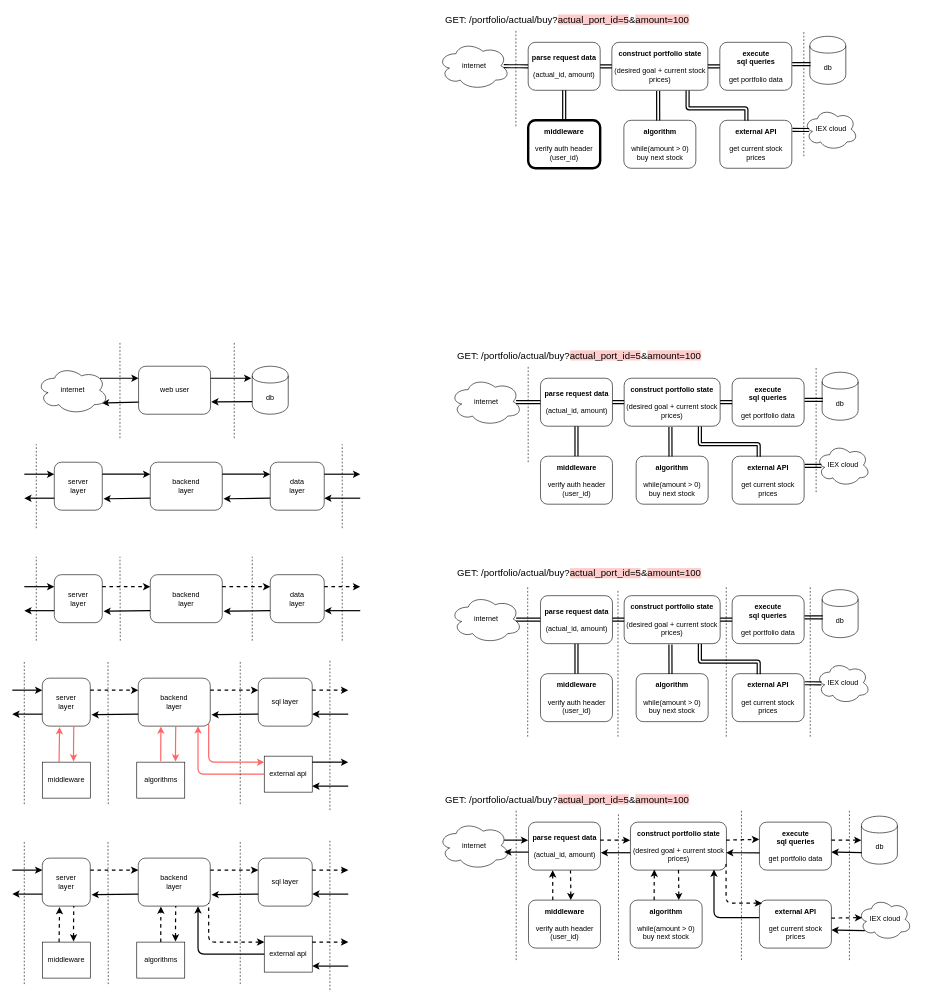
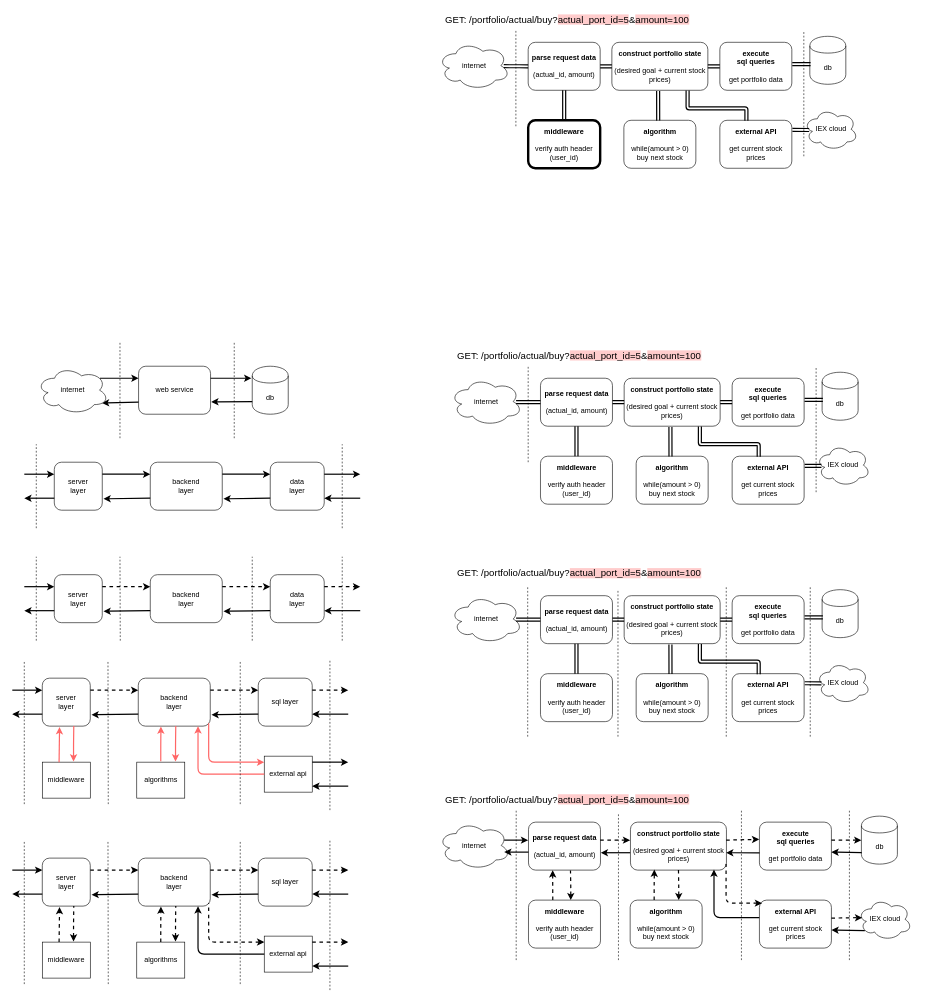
node "web user": label "web user" -> "web service"
